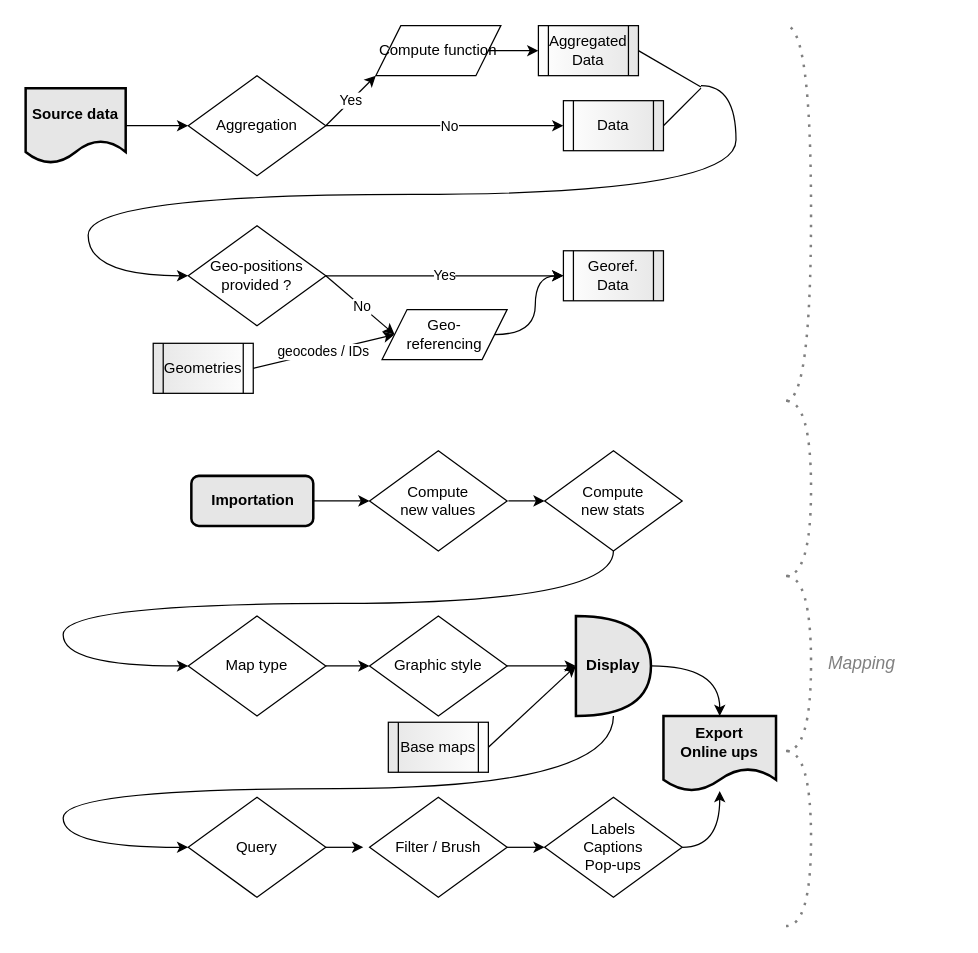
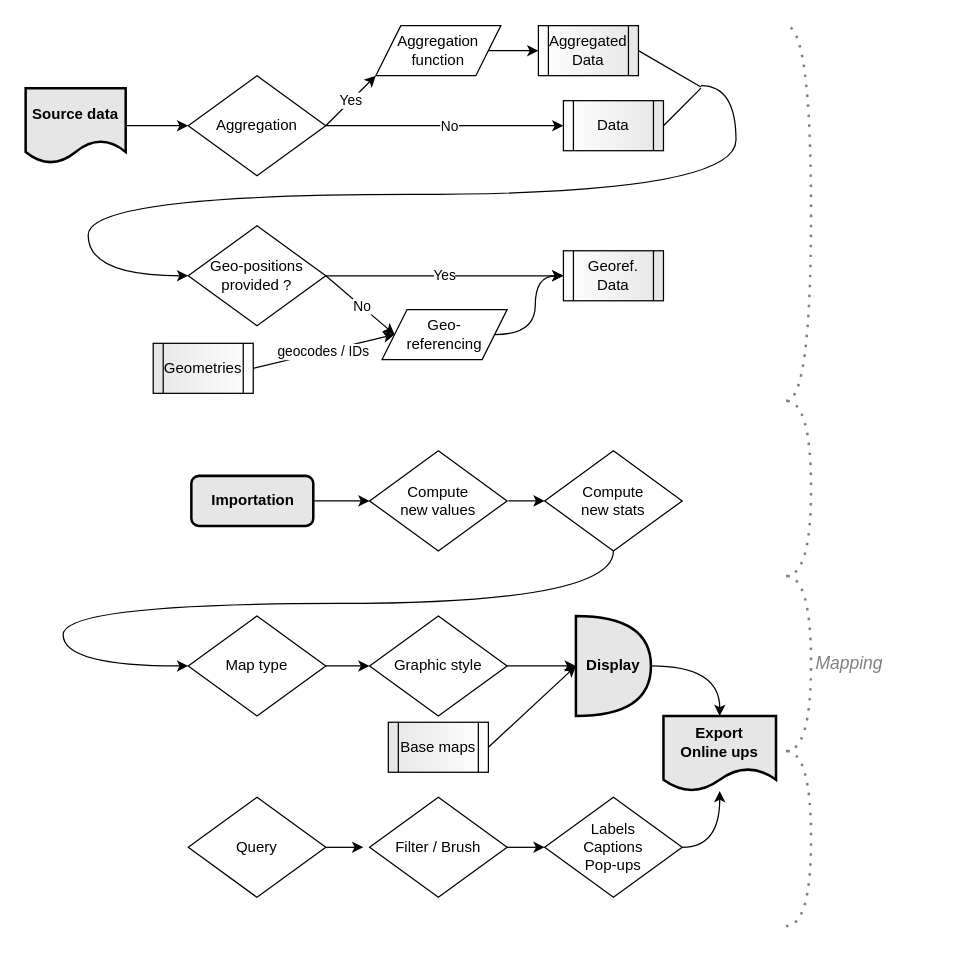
node "Compute function": label "Compute function" -> "Aggregation function"
node "Mapping": moved (888, 663) -> (876, 663)
edge "Display" -> "Query": removed
